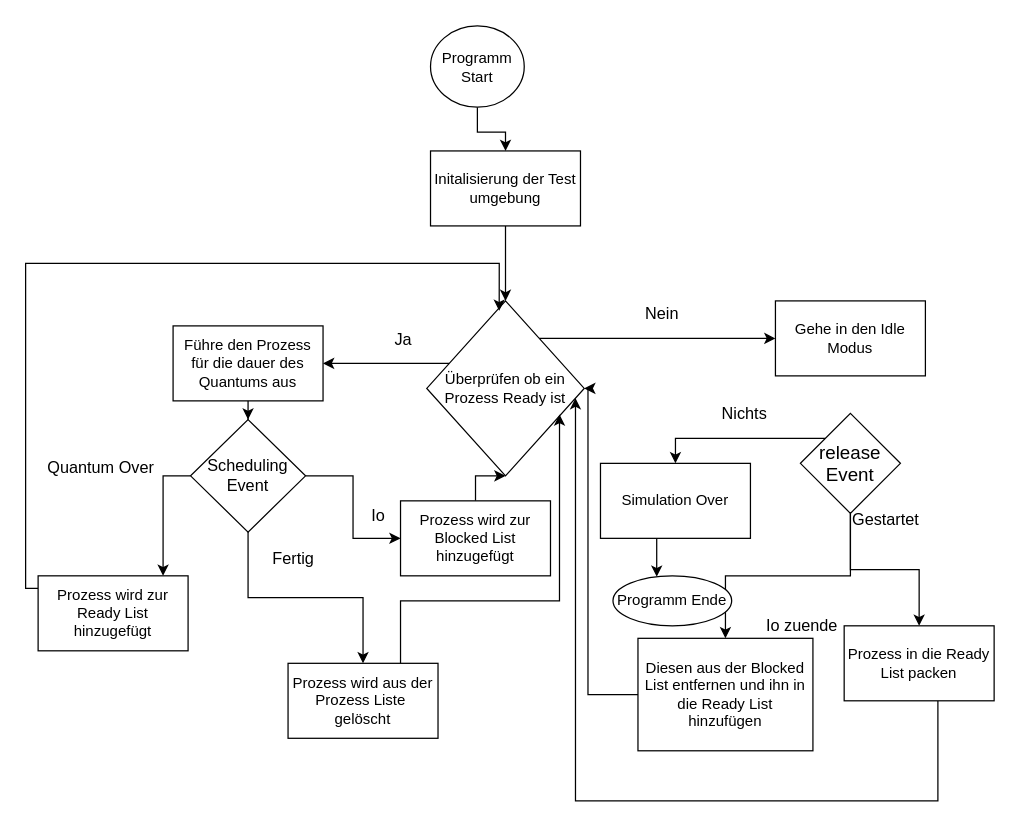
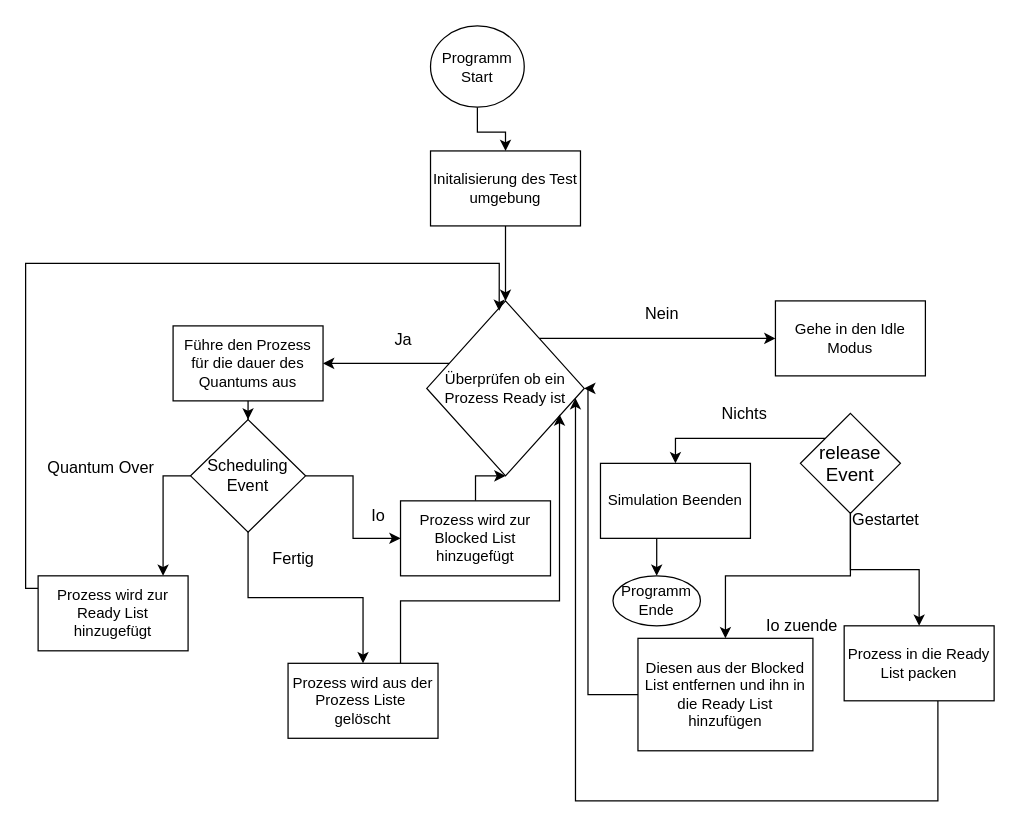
node "Initalisierung der Test umgebung": label "Initalisierung der Test umgebung" -> "Initalisierung des Test umgebung"
node "Simulation Over": label "Simulation Over" -> "Simulation Beenden"
node "Programm Ende": size 119x50 -> 88x50
